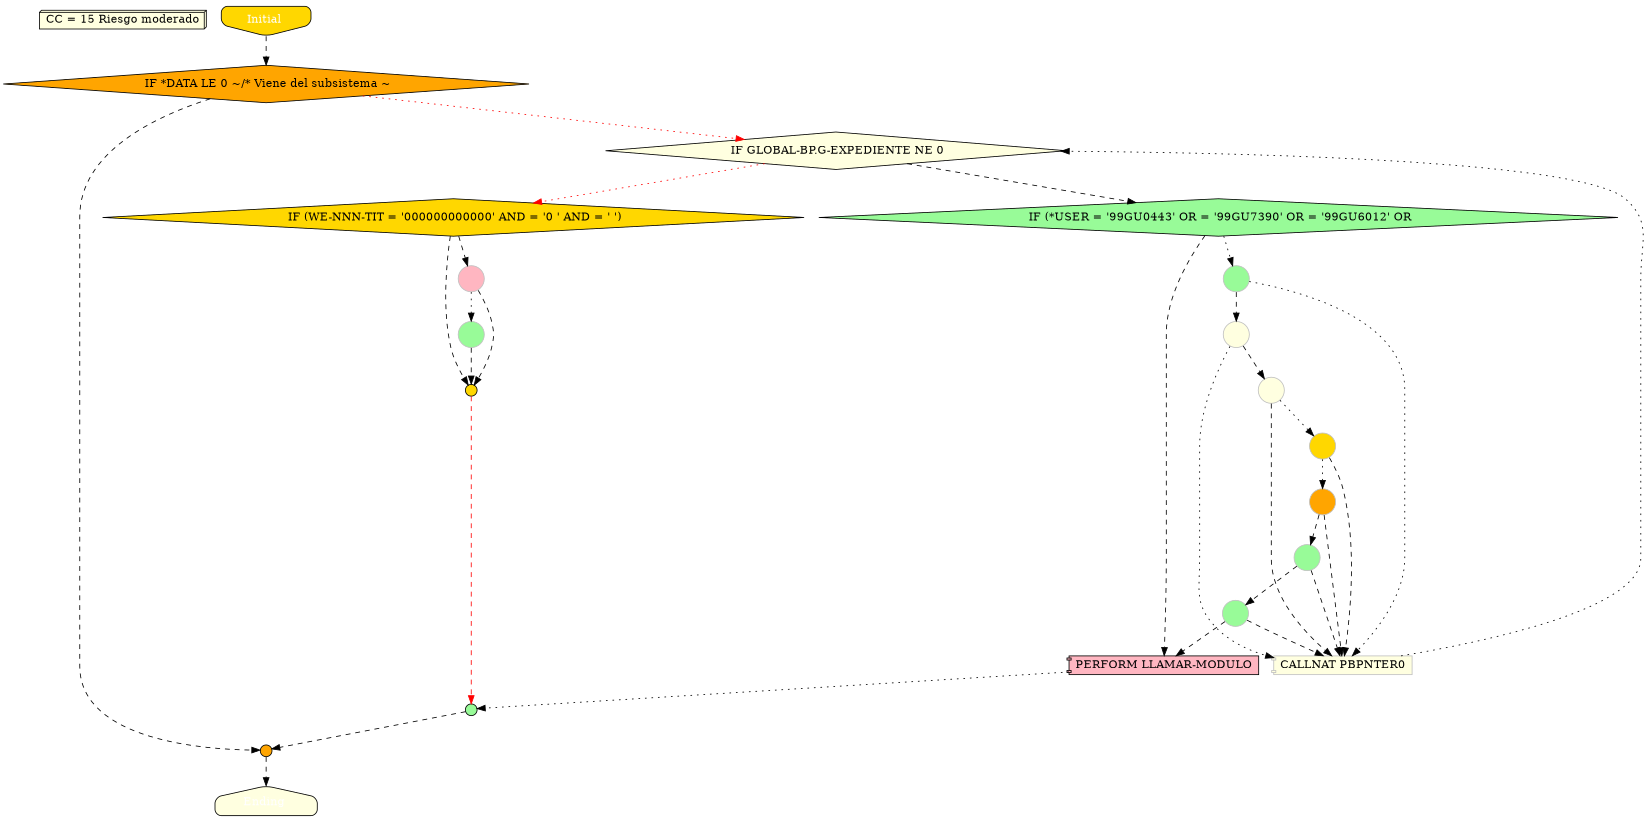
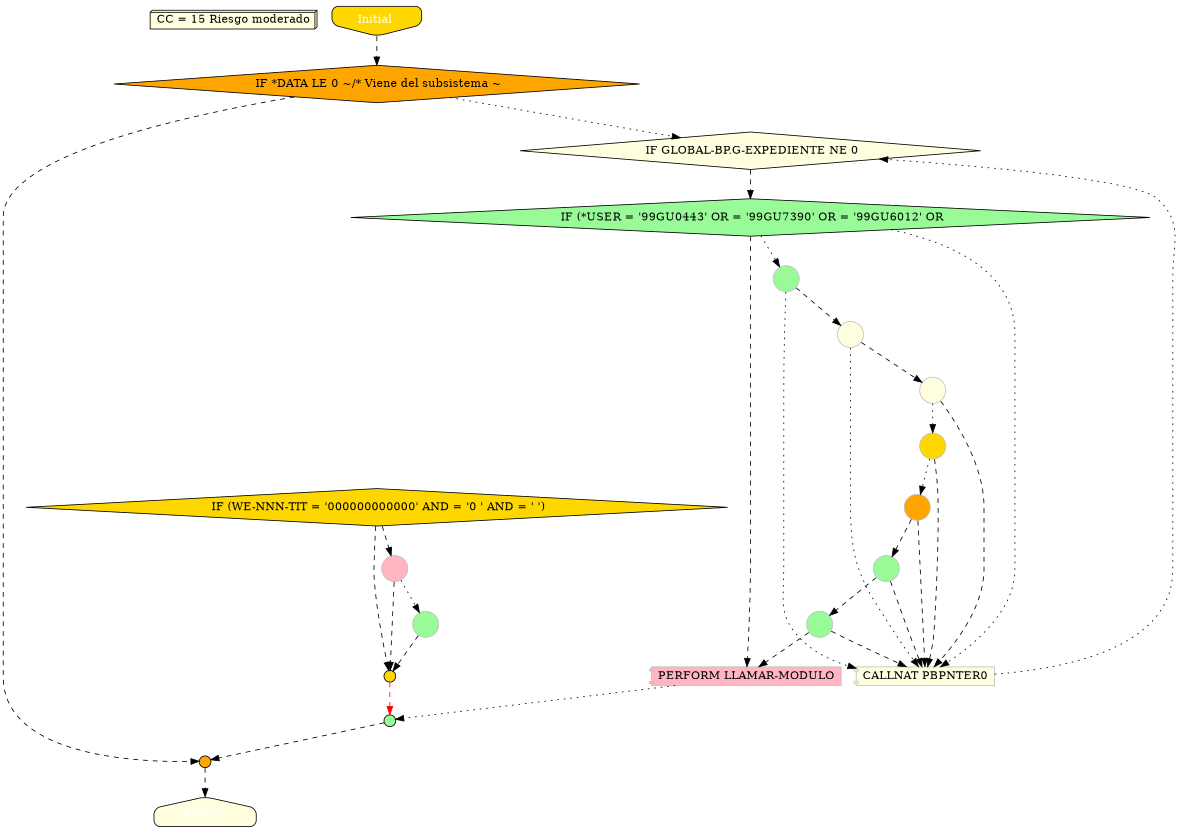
edge "IF *DATA LE 0 ~/* Viene del subsistema ~" -> "IF GLOBAL-BP.G-EXPEDIENTE NE 0": color red -> black
edge "IF GLOBAL-BP.G-EXPEDIENTE NE 0" -> "IF (WE-NNN-TIT = '000000000000' AND = '0 ' AND = ' ')": removed
edge "IF (*USER = '99GU0443' OR = '99GU7390' OR = '99GU6012' OR" -> "CALLNAT PBPNTER0": added
node "PERFORM LLAMAR-MODULO": color black -> grey
